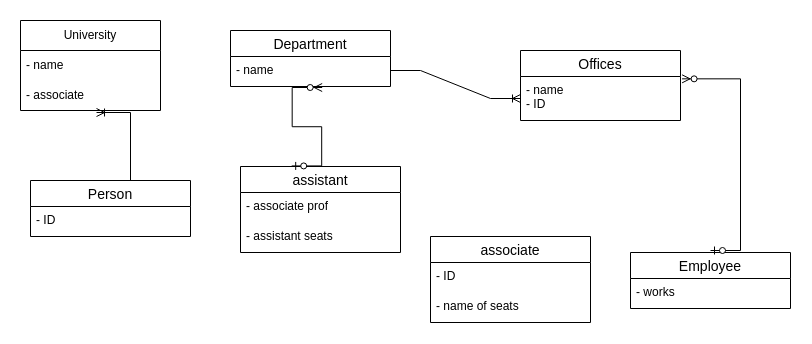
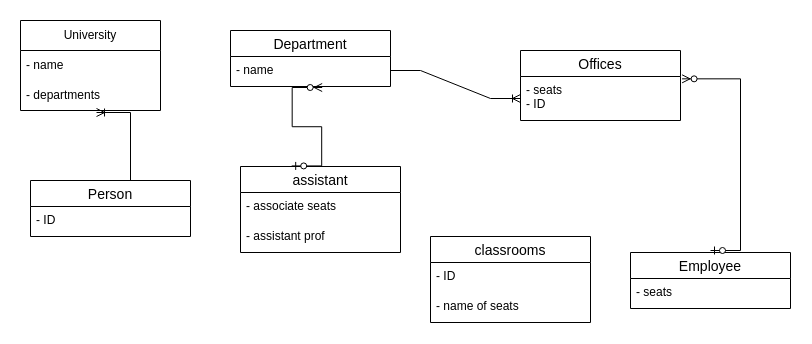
node "- associate": label "- associate" -> "- departments"
node "- name - ID": label "- name - ID" -> "- seats - ID"
node "- associate prof": label "- associate prof" -> "- associate seats"
node "- assistant seats": label "- assistant seats" -> "- assistant prof"
node "associate": label "associate" -> "classrooms"
node "- works": label "- works" -> "- seats"
